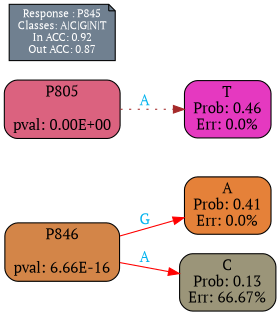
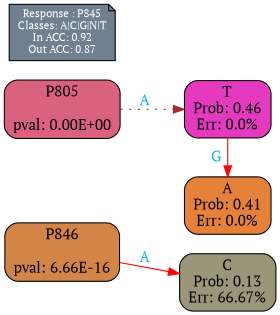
edge "P846 pval: 6.66E-16" -> "A Prob: 0.41 Err: 0.0%": now "T Prob: 0.46 Err: 0.0%" -> "A Prob: 0.41 Err: 0.0%"
